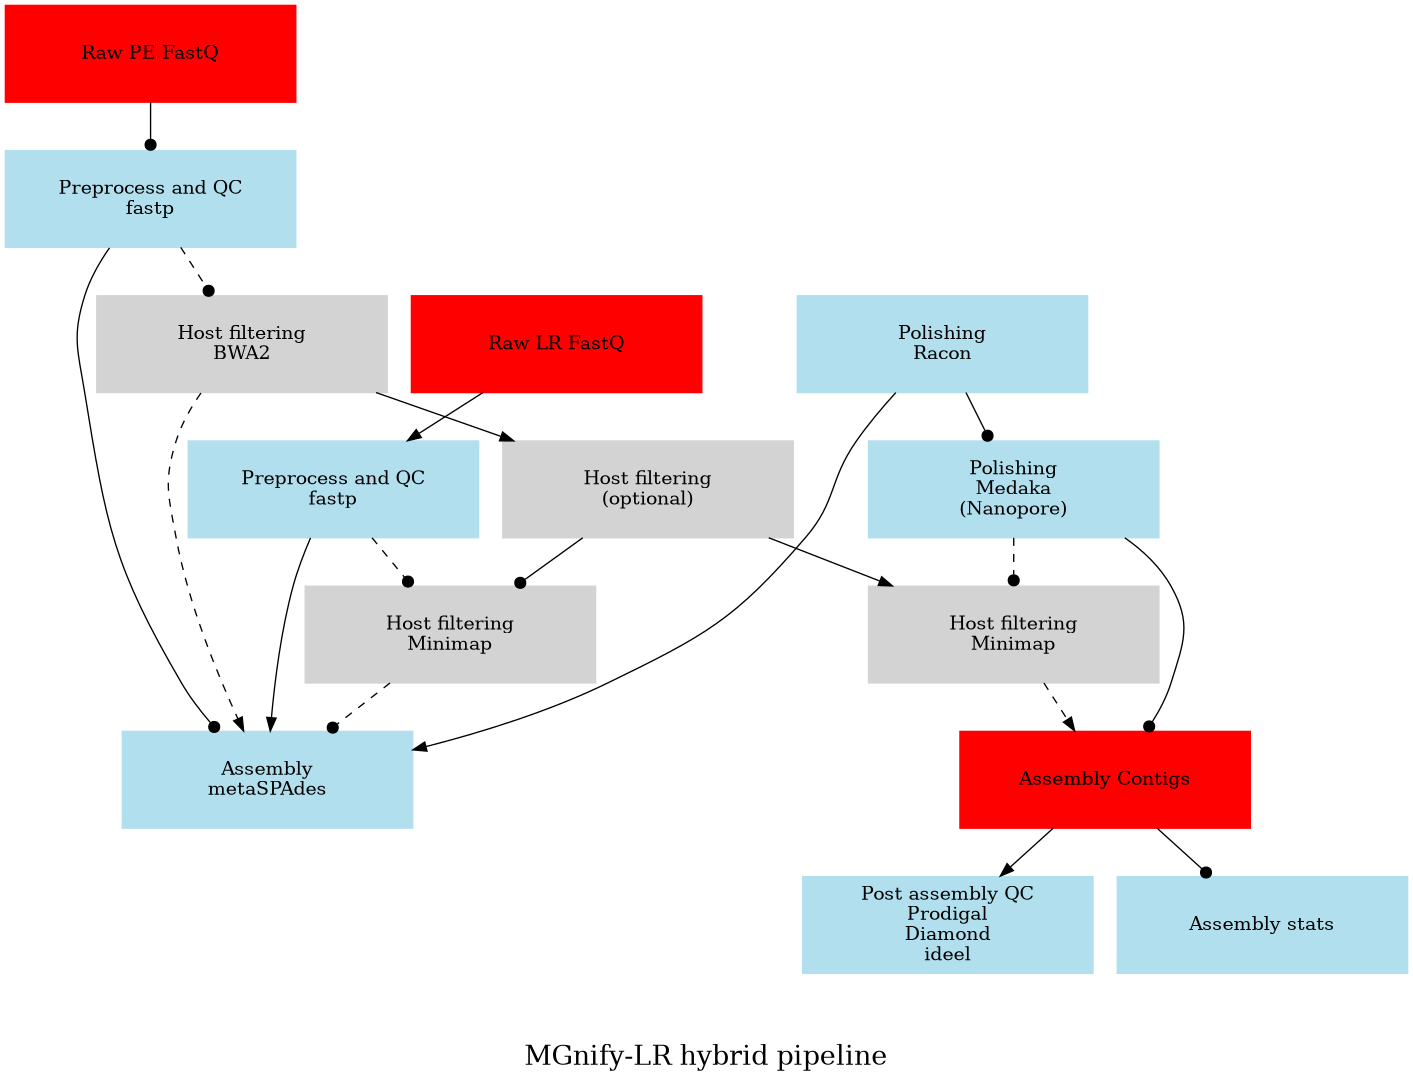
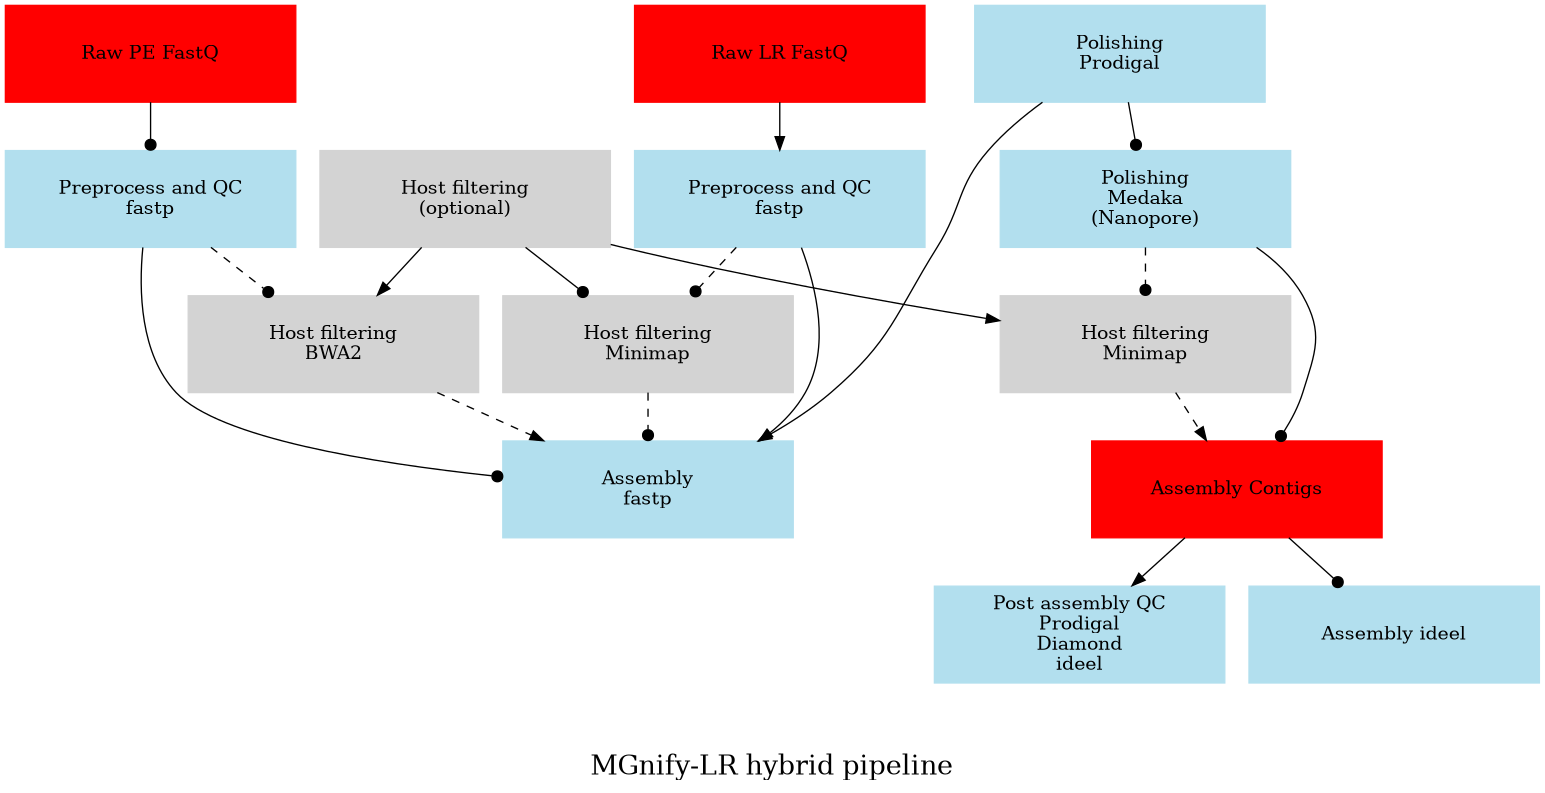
node "Polishing Racon": label "Polishing Racon" -> "Polishing Prodigal"
edge "Host filtering BWA2" -> "Host filtering (optional)": reversed
node "Assembly metaSPAdes": label "Assembly metaSPAdes" -> "Assembly fastp"
node "Assembly stats": label "Assembly stats" -> "Assembly ideel"
